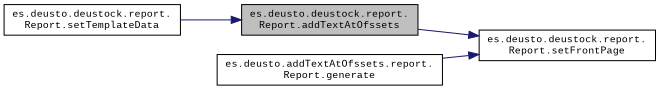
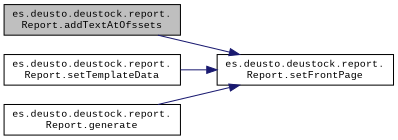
edge "es.deusto.deustock.report. Report.setTemplateData" -> "es.deusto.deustock.report. Report.addTextAtOfssets": now "es.deusto.deustock.report. Report.setTemplateData" -> "es.deusto.deustock.report. Report.setFrontPage"
node "es.deusto.addTextAtOfssets.report. Report.generate": label "es.deusto.addTextAtOfssets.report. Report.generate" -> "es.deusto.deustock.report. Report.generate"
